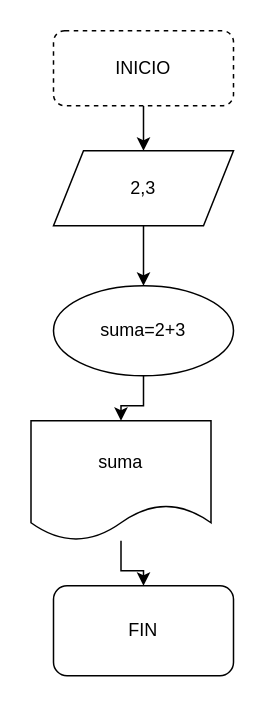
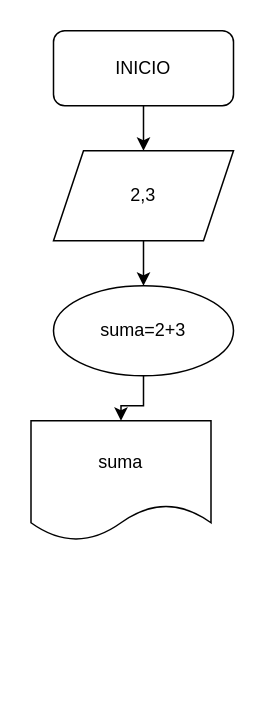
node "INICIO": style dashed -> solid
node "2,3": size 180x75 -> 180x90
edge "suma" -> "FIN": removed
node "FIN": removed
